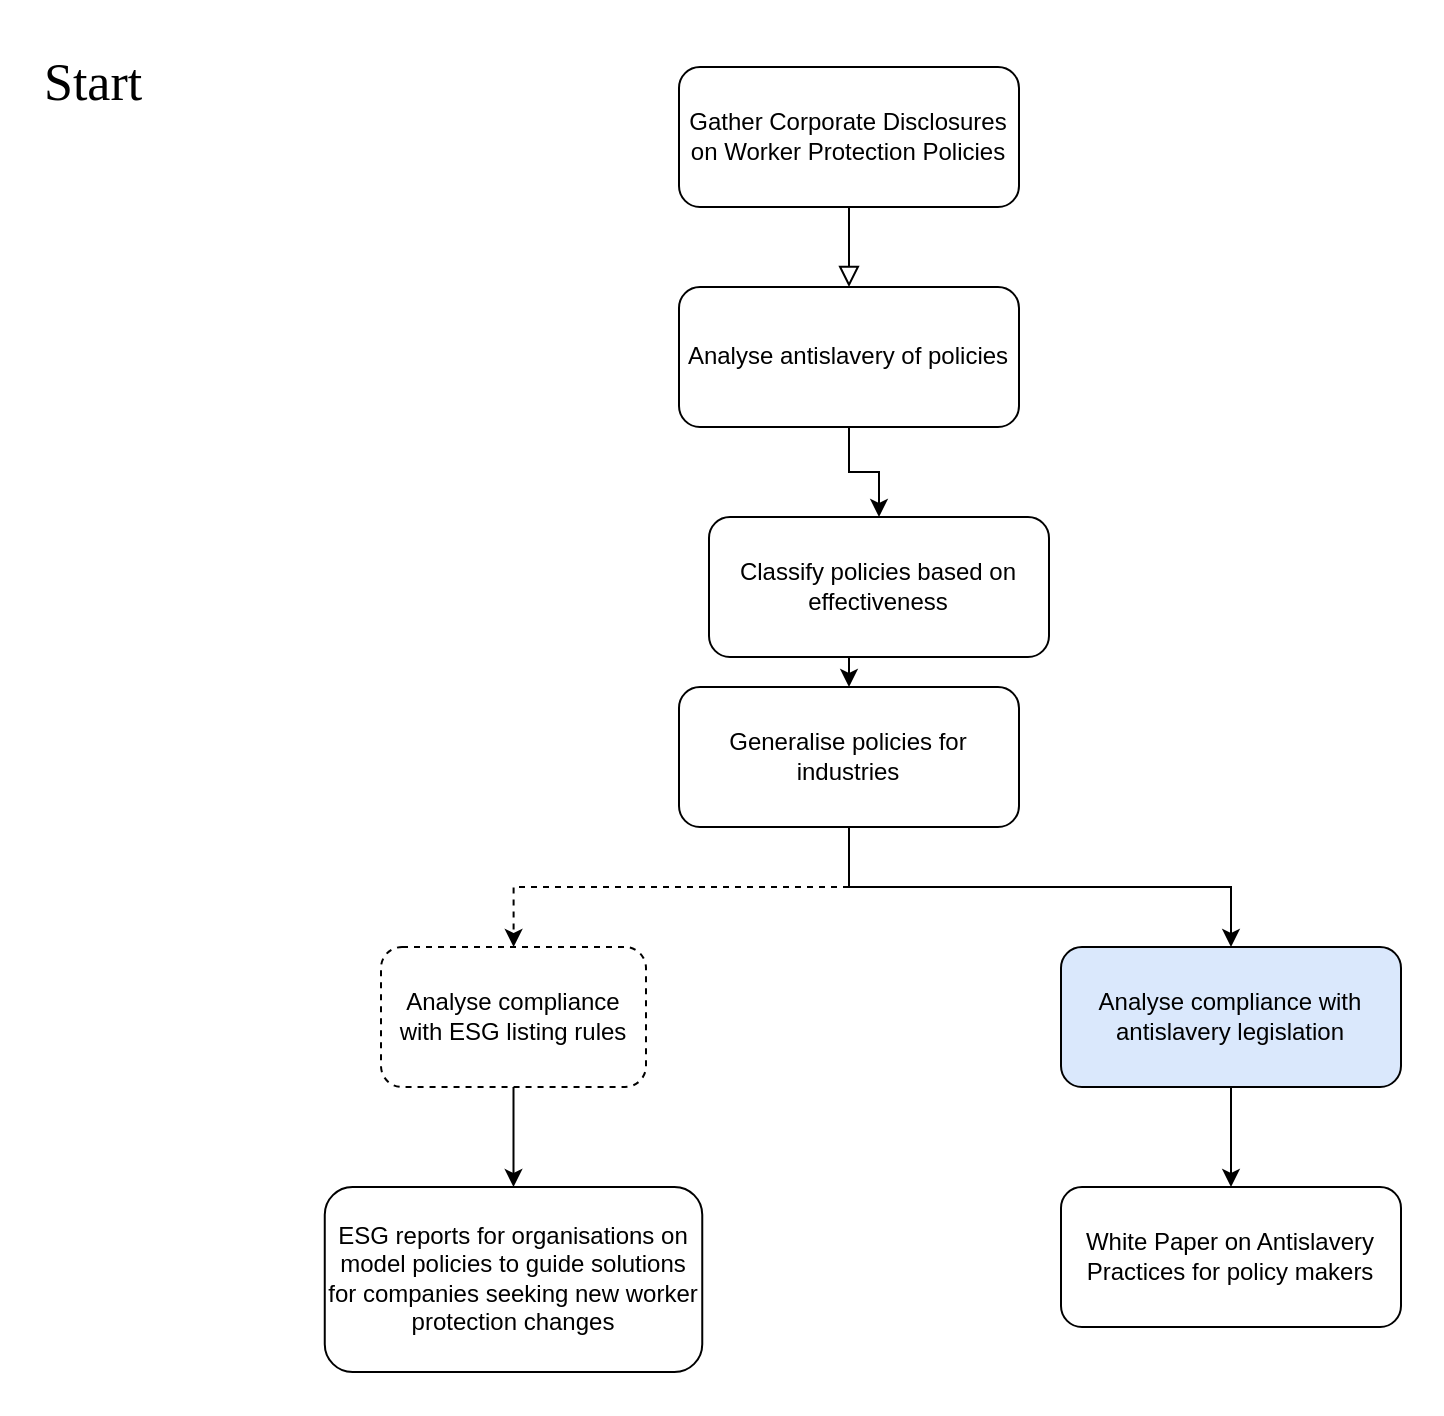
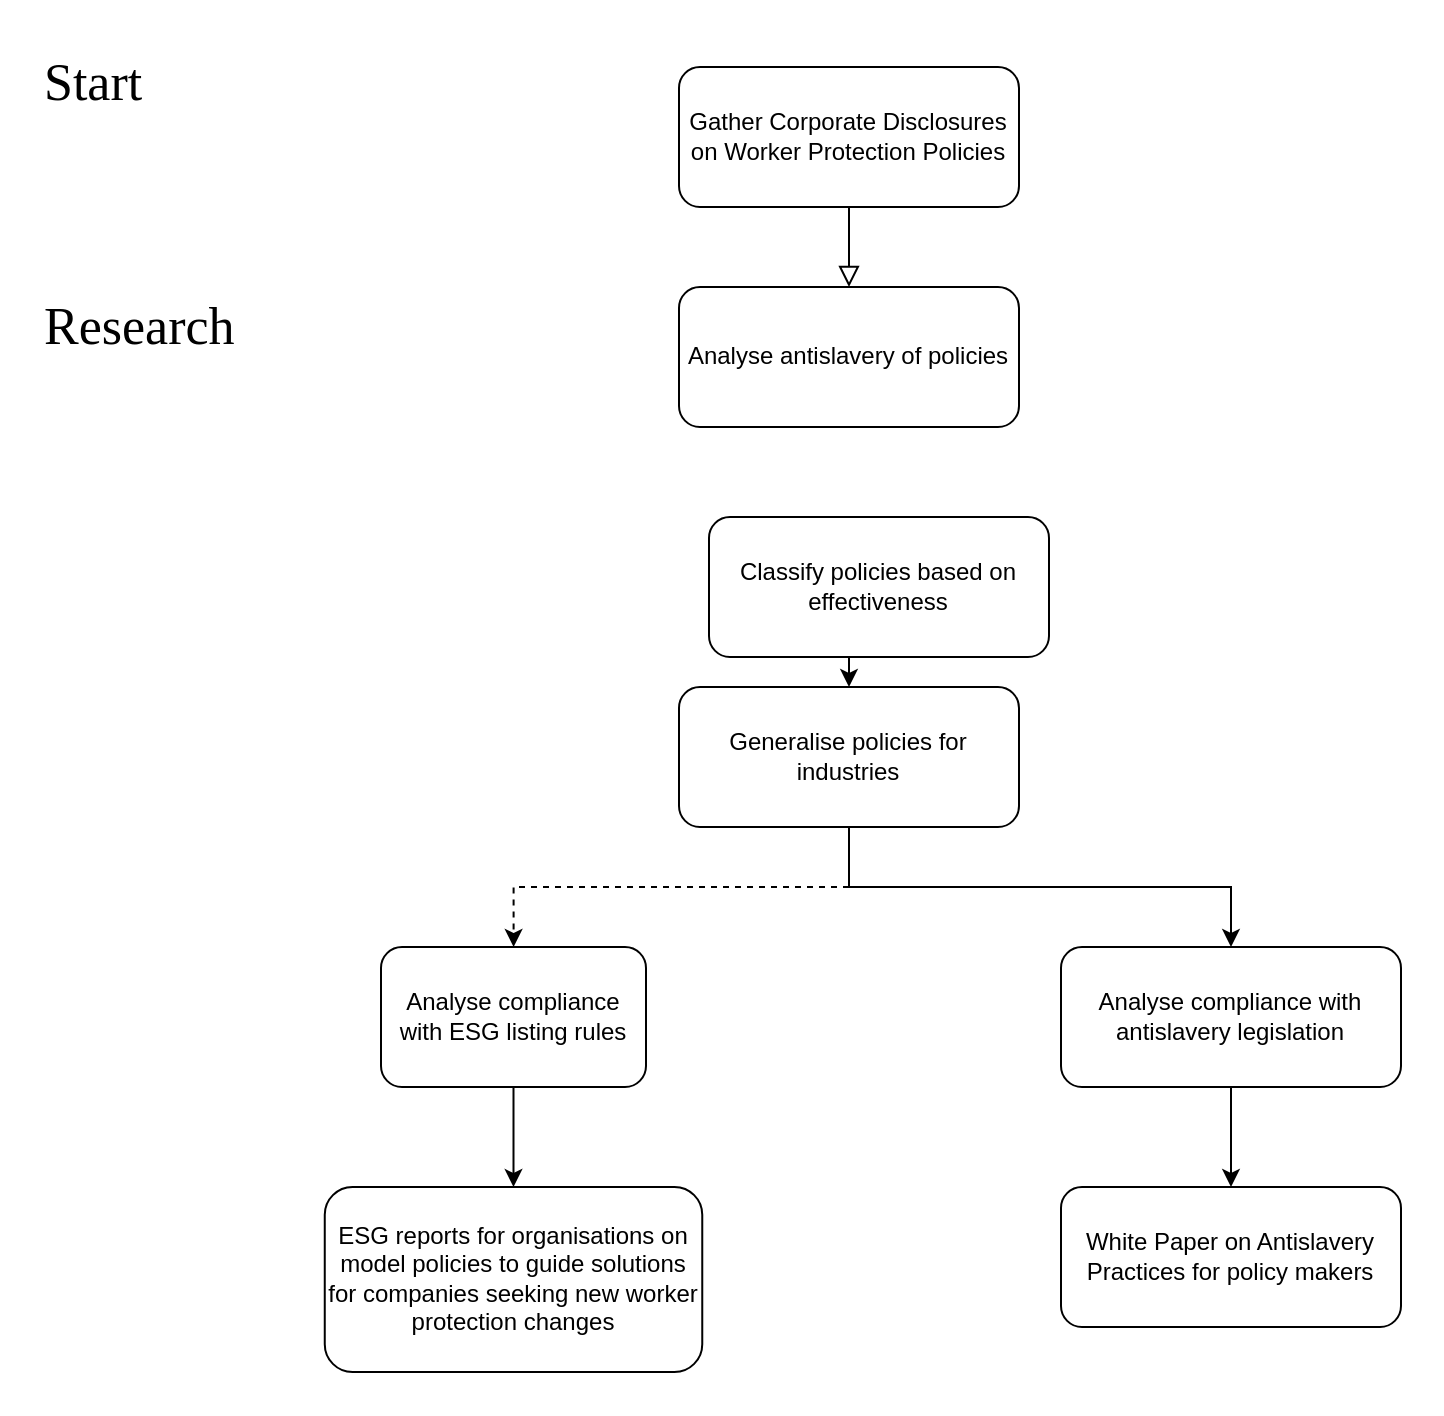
node "Research": added
edge "Analyse antislavery of policies" -> "Classify policies based on effectiveness": removed
node "Analyse compliance with ESG listing rules": style dashed -> solid
node "Analyse compliance with antislavery legislation": fillcolor #dae8fc -> #ffffff
